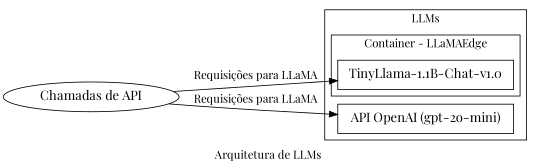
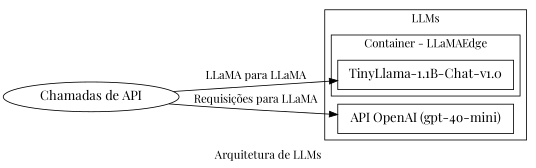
edge "Chamadas de API" -> "TinyLlama-1.1B-Chat-v1.0": label "Requisições para LLaMA" -> "LLaMA para LLaMA"
node "API OpenAI (gpt-2o-mini)": label "API OpenAI (gpt-2o-mini)" -> "API OpenAI (gpt-4o-mini)"
